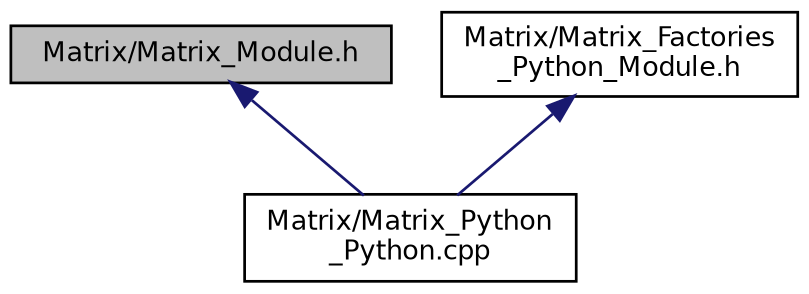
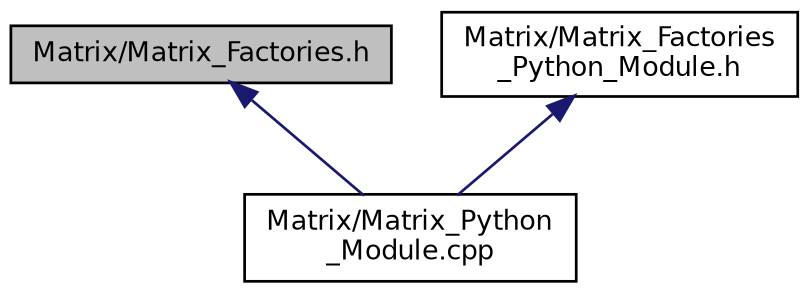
node "Matrix/Matrix_Module.h": label "Matrix/Matrix_Module.h" -> "Matrix/Matrix_Factories.h"
node "Matrix/Matrix_Python _Python.cpp": label "Matrix/Matrix_Python _Python.cpp" -> "Matrix/Matrix_Python _Module.cpp"
